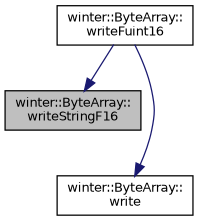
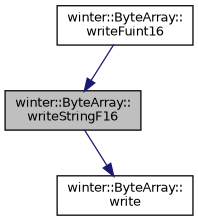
edge "winter::ByteArray:: writeFuint16" -> "winter::ByteArray:: write": now "winter::ByteArray:: writeStringF16" -> "winter::ByteArray:: write"
